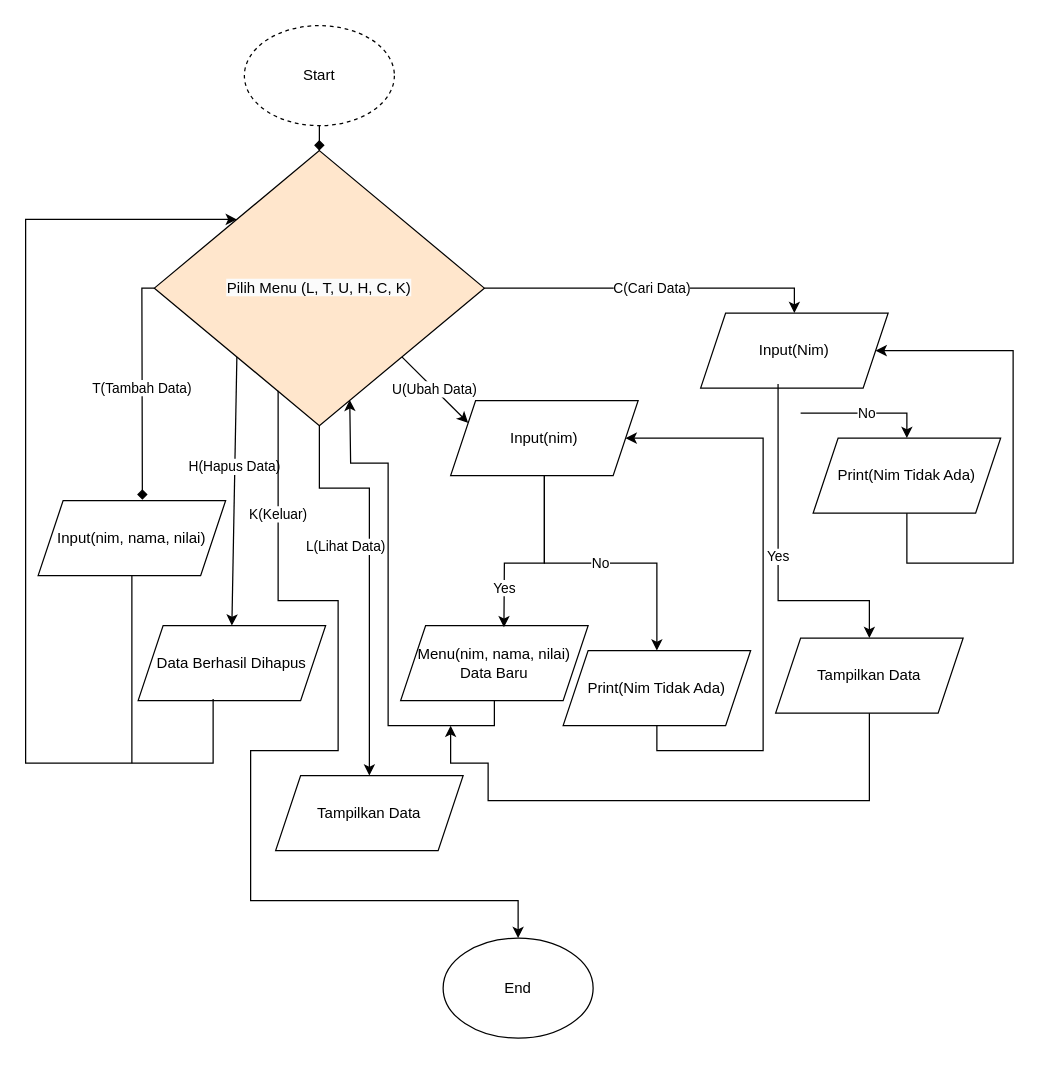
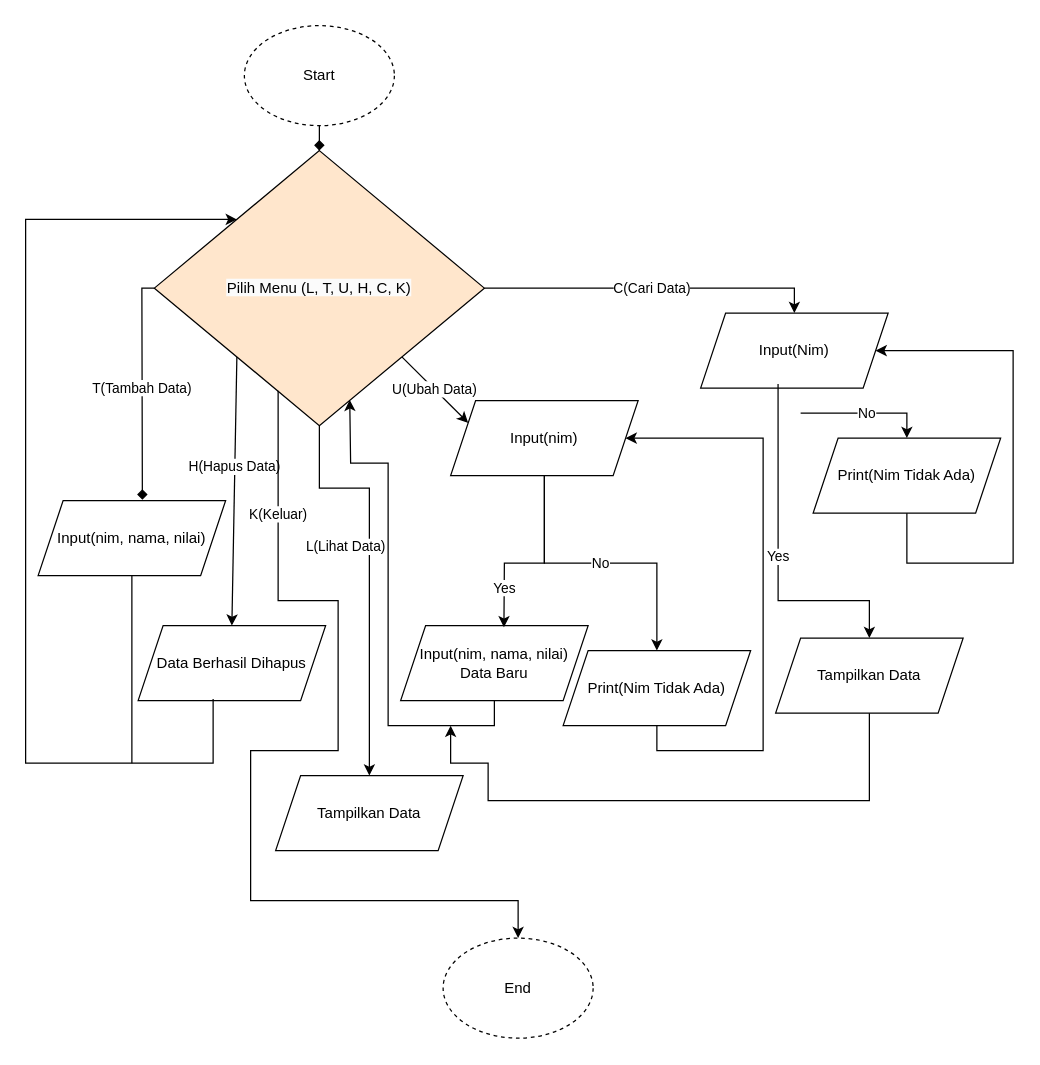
node "Menu(nim, nama, nilai) Data Baru": label "Menu(nim, nama, nilai) Data Baru" -> "Input(nim, nama, nilai) Data Baru"
node "End": style solid -> dashed
